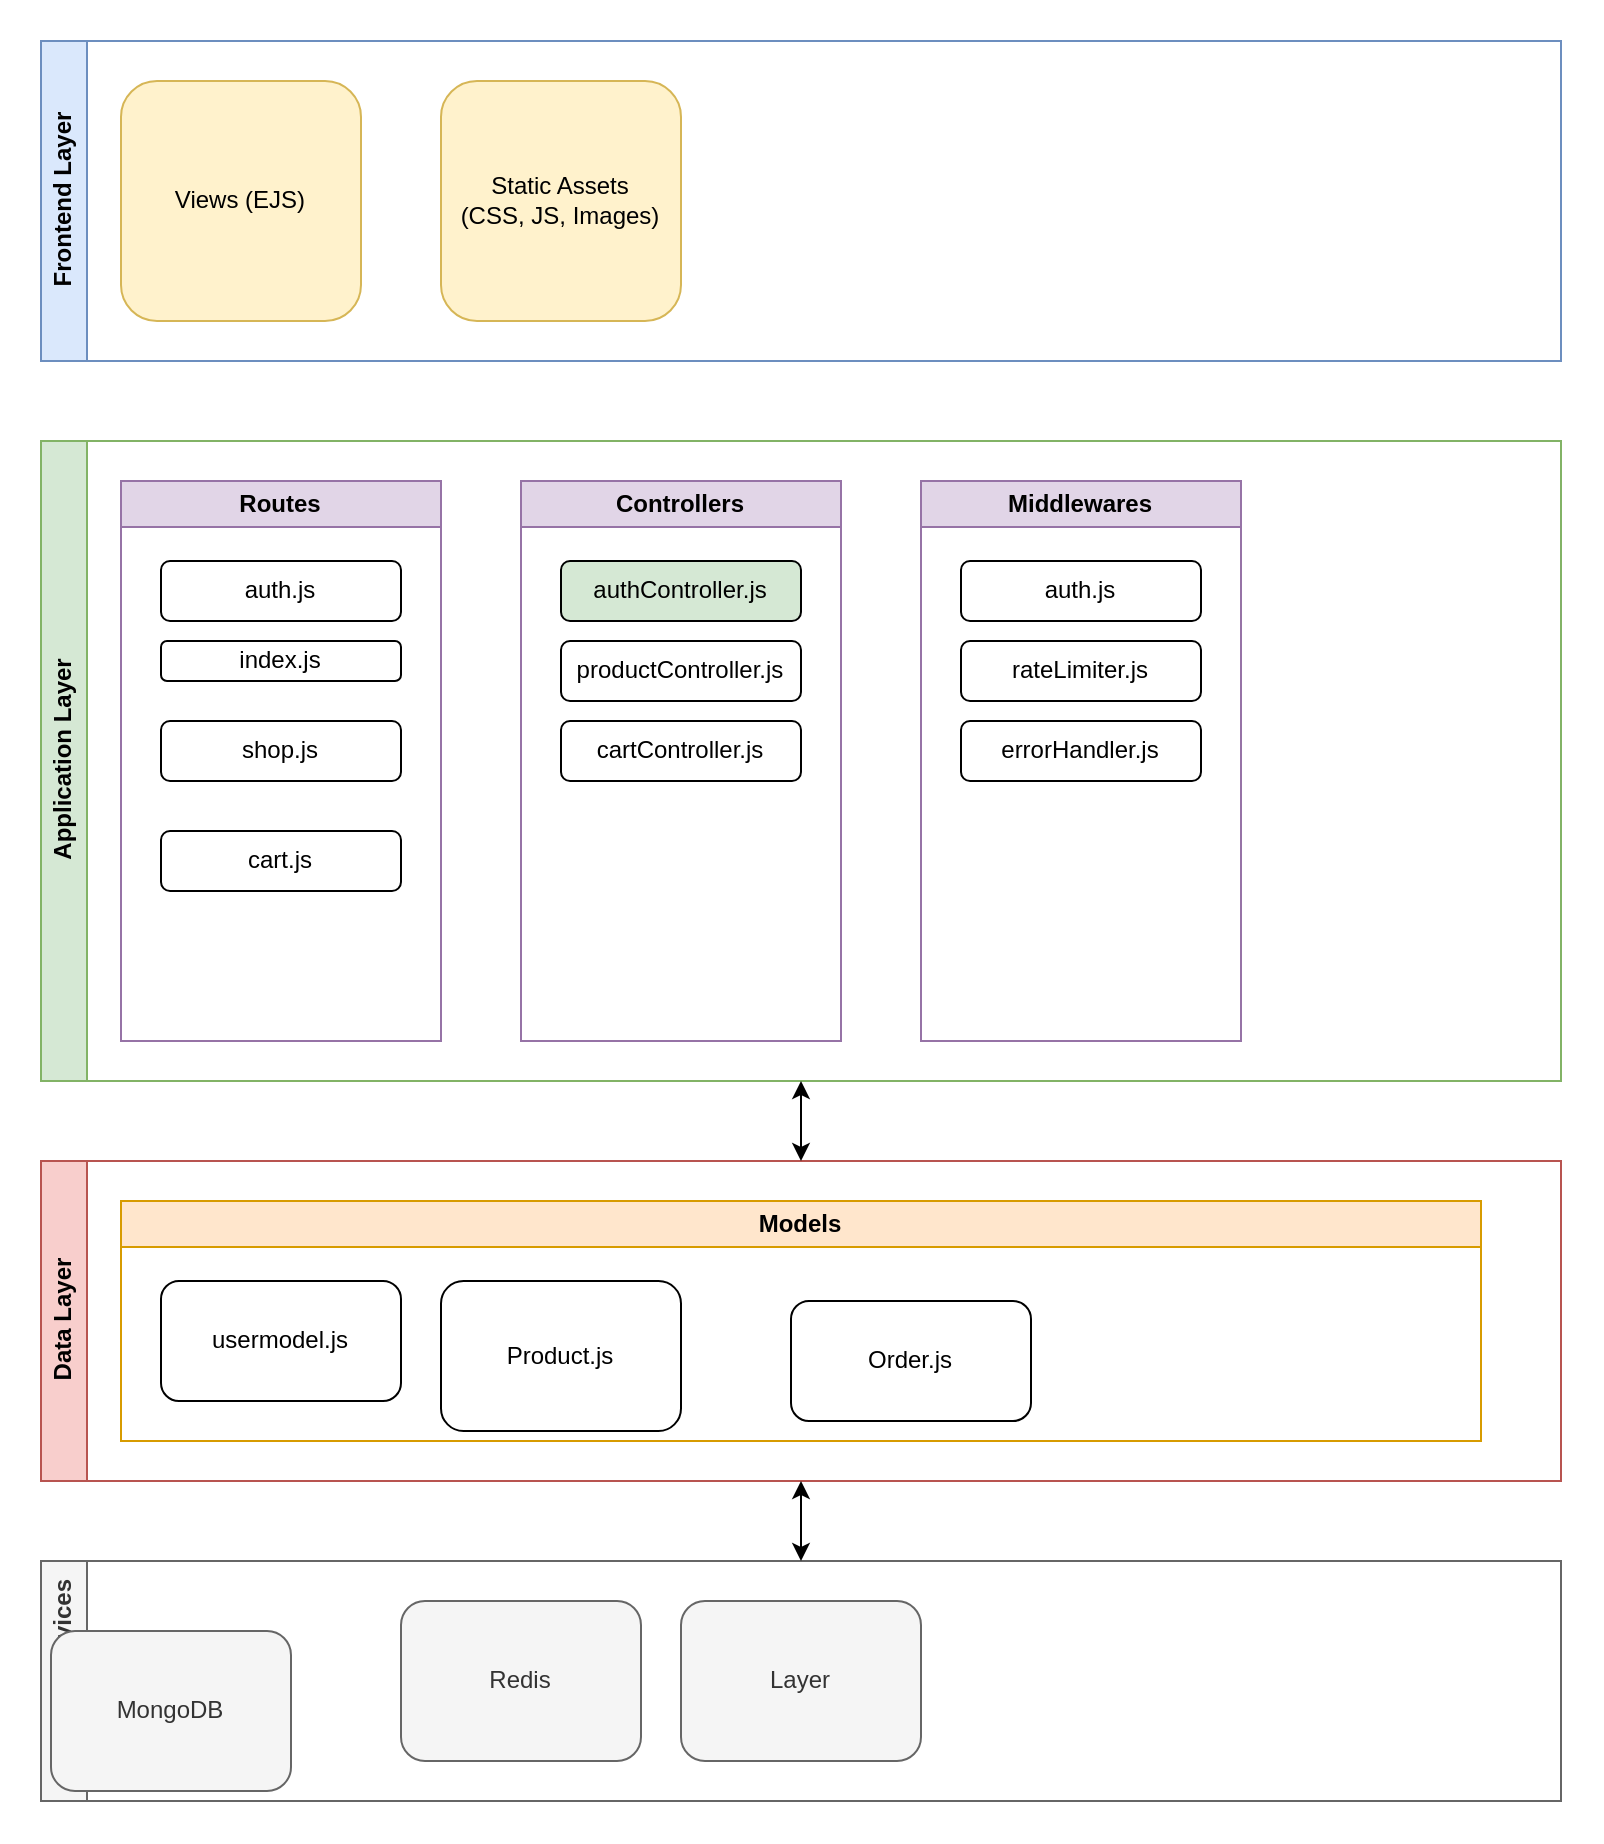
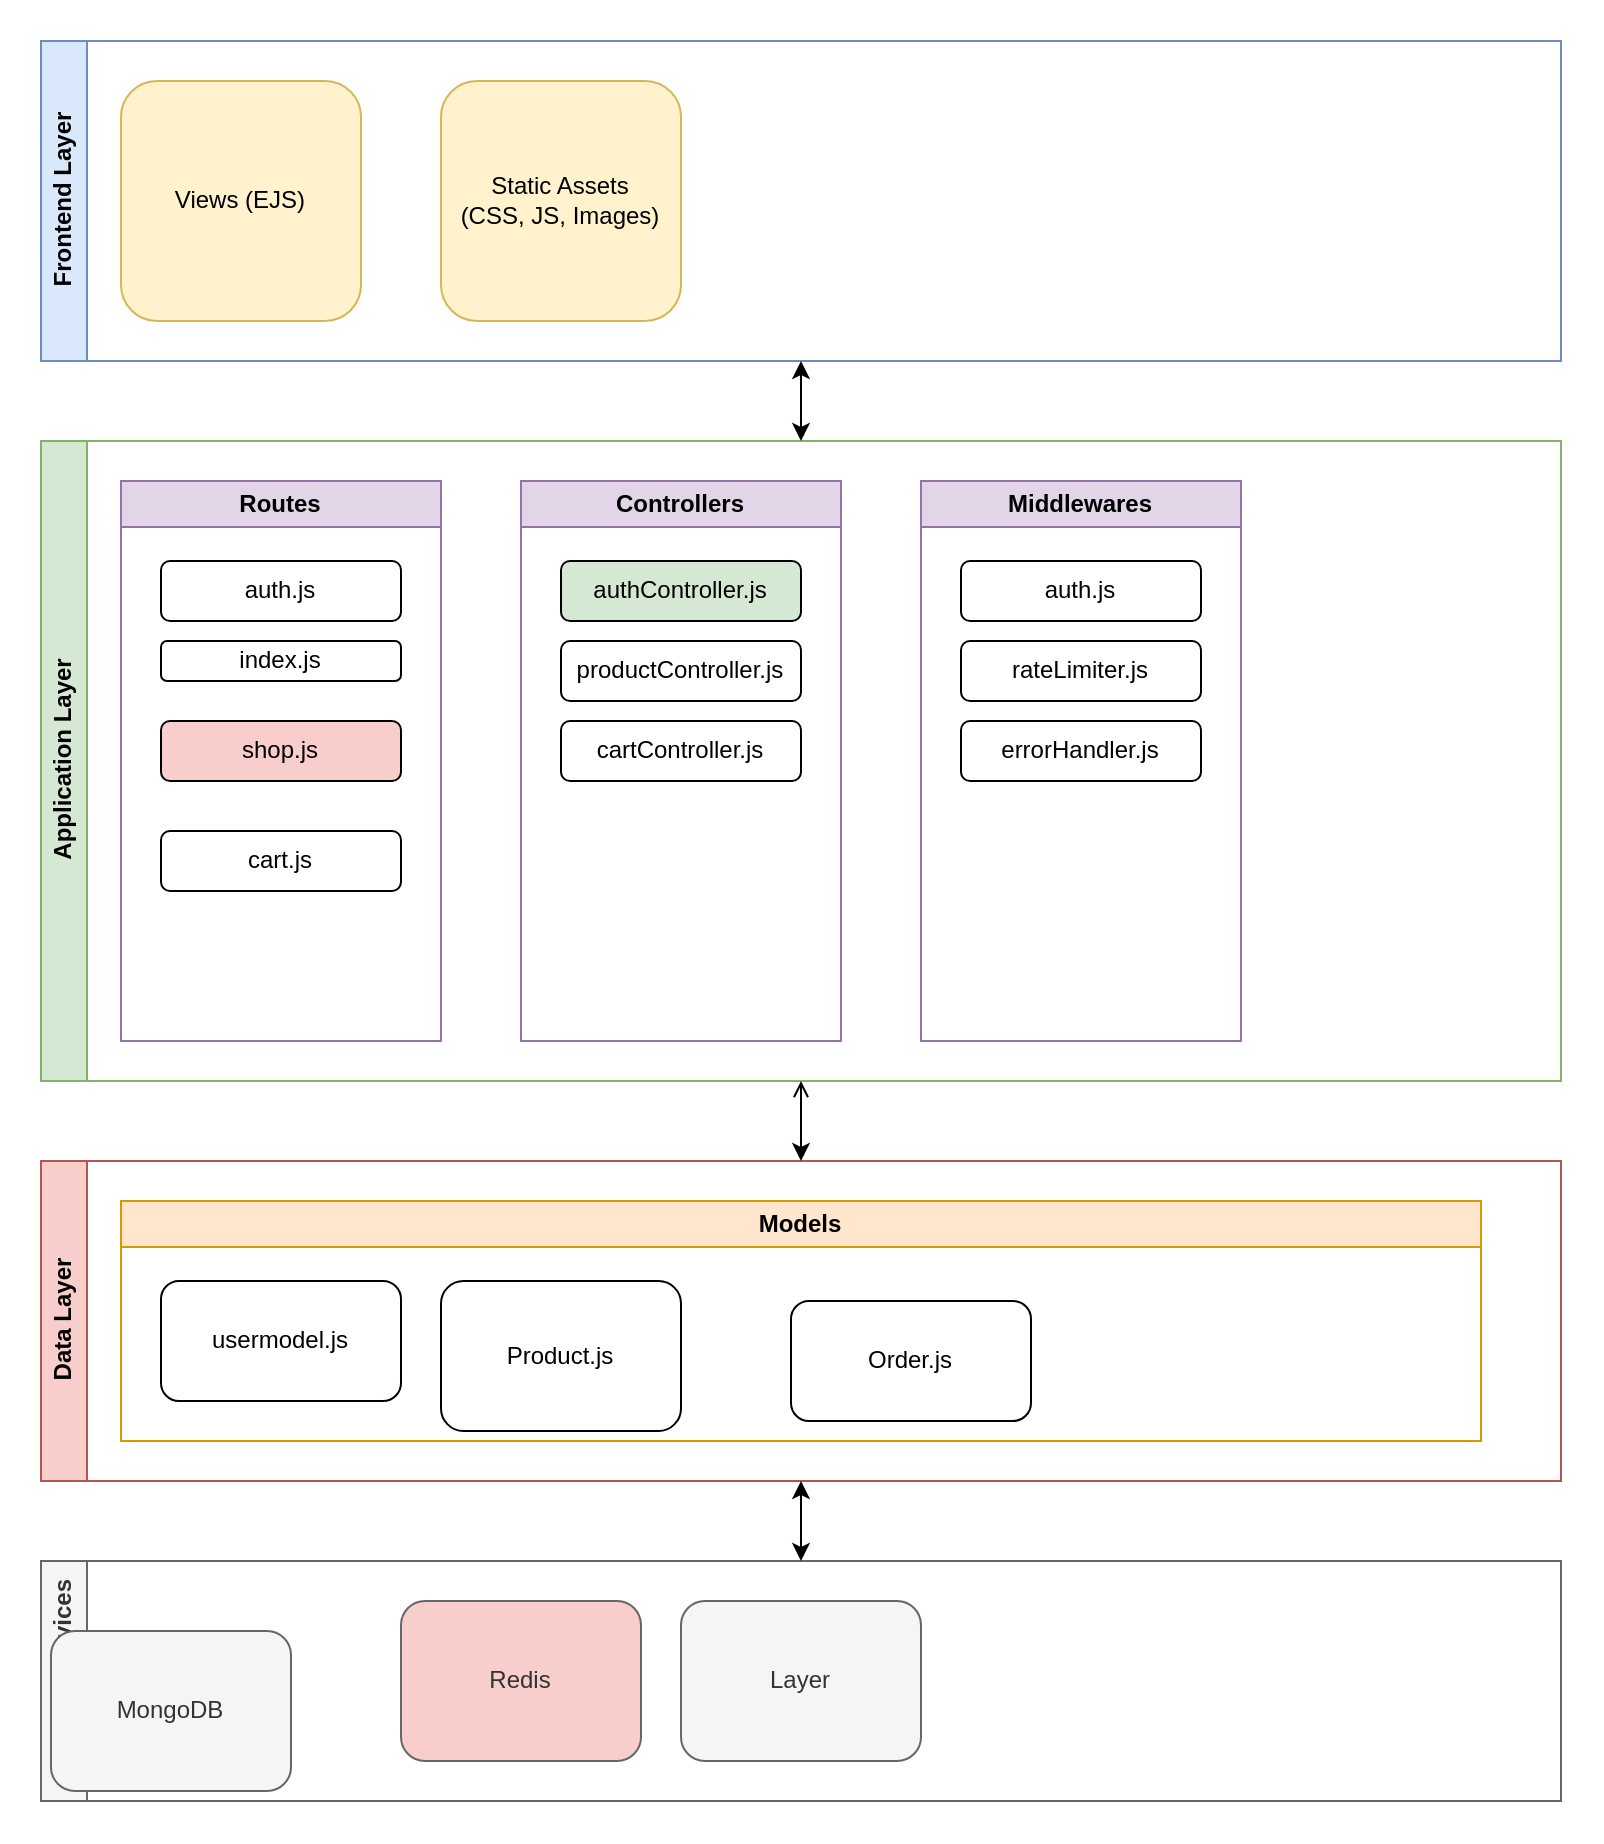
edge "Frontend Layer" -- "Application Layer": added
node "shop.js": fillcolor #ffffff -> #f8cecc
edge "Application Layer" -- "Data Layer": arrowhead classic -> open
node "Redis": fillcolor #f5f5f5 -> #f8cecc
